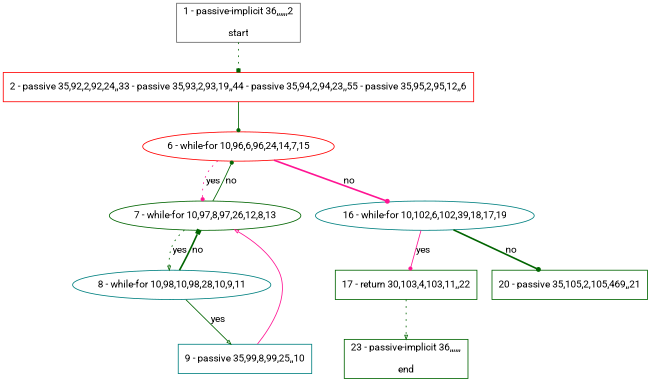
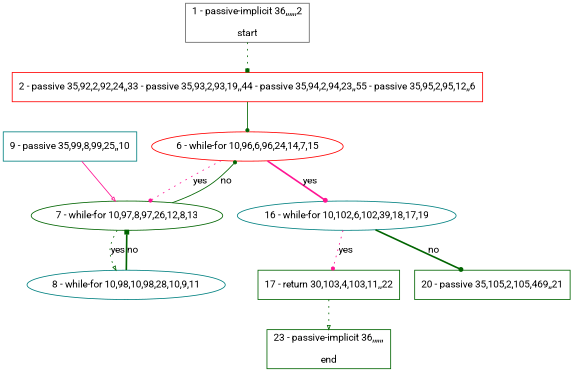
edge "6 - while-for 10,96,6,96,24,14,7,15" -> "16 - while-for 10,102,6,102,39,18,17,19": label "no" -> "yes"
edge "16 - while-for 10,102,6,102,39,18,17,19" -> "17 - return 30,103,4,103,11,,22": style solid -> dotted
edge "8 - while-for 10,98,10,98,28,10,9,11" -> "9 - passive 35,99,8,99,25,,10": removed, label "yes"
